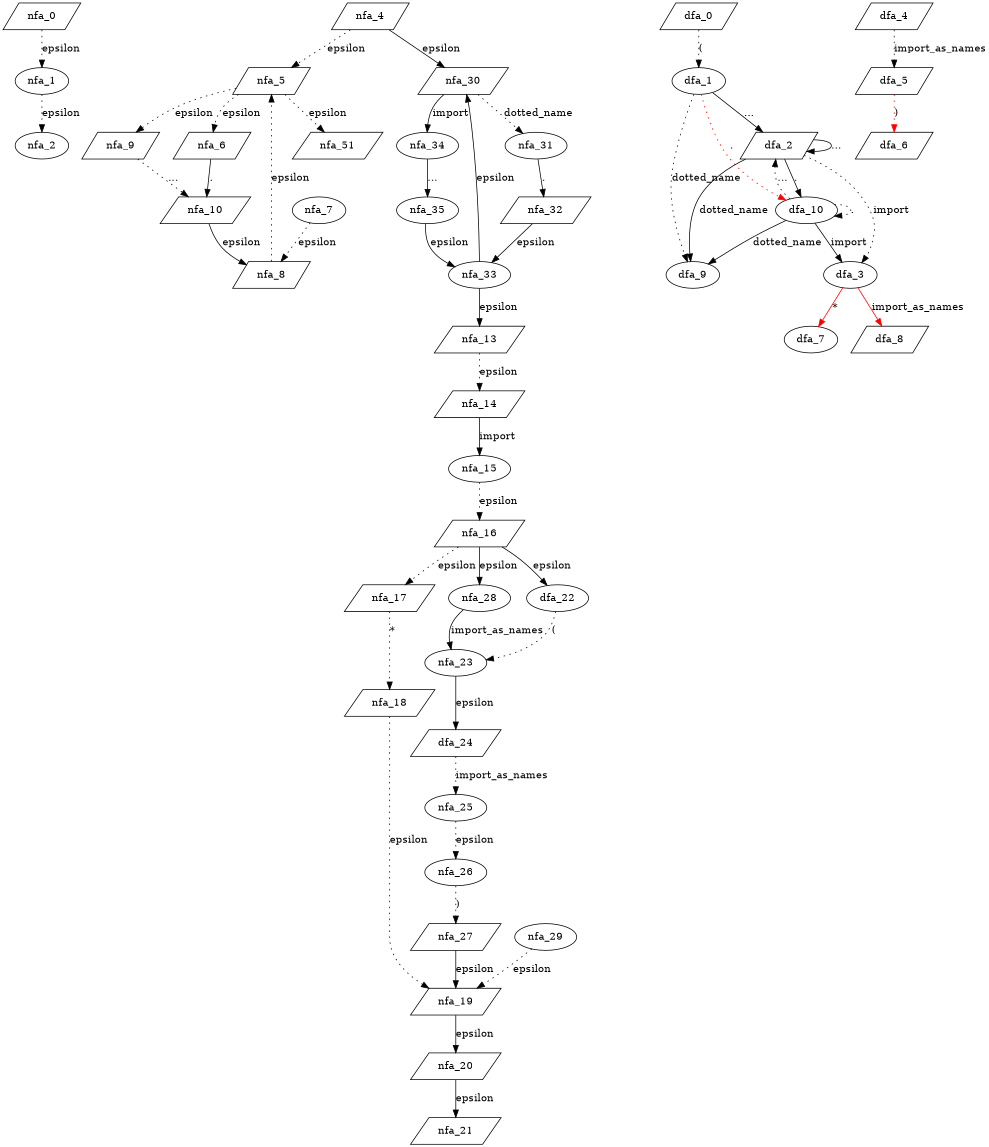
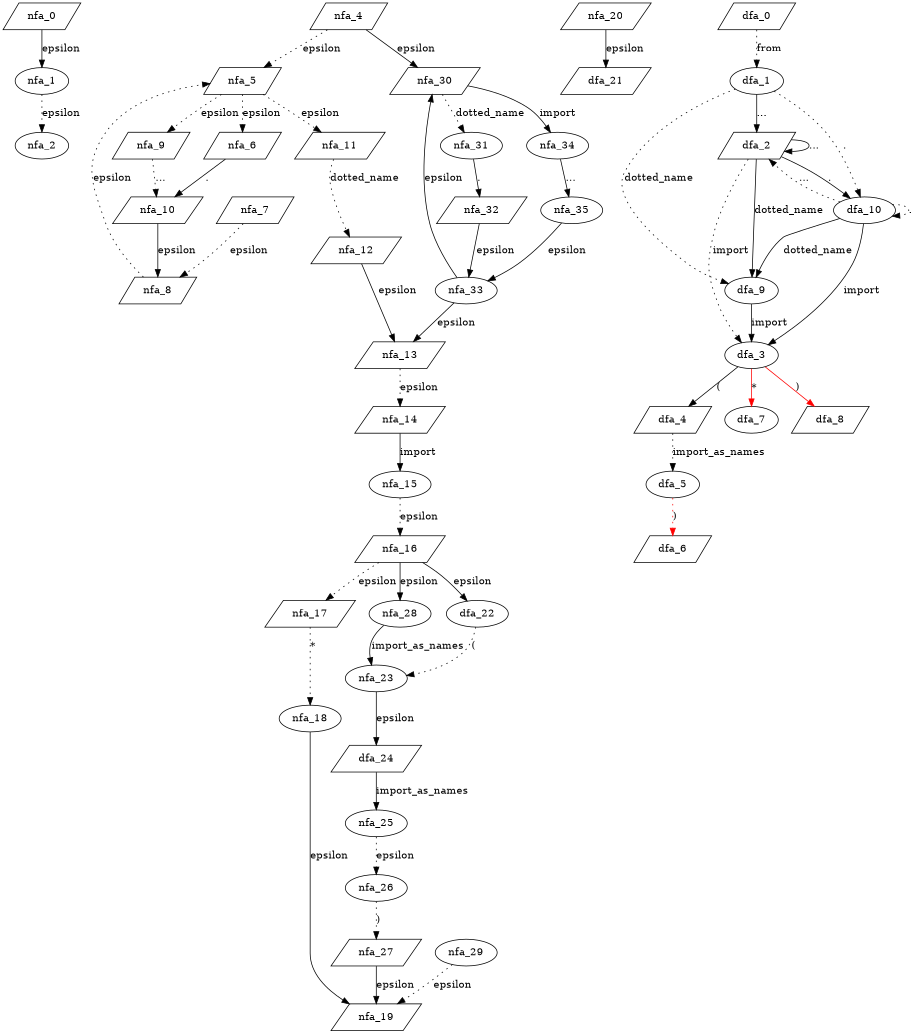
edge "nfa_0" -> "nfa_1": style dotted -> solid
edge "dfa_0" -> "dfa_1": label "(" -> "from"
node "dfa_5": shape parallelogram -> ellipse
node "nfa_51": label "nfa_51" -> "nfa_11"
edge "dfa_1" -> "dfa_10": color red -> black
node "nfa_7": shape ellipse -> parallelogram
node "nfa_12": added
edge "dfa_3" -> "dfa_8": label "import_as_names" -> ")"
edge "dfa_9" -> "dfa_3": added, label "import"
edge "dfa_3" -> "dfa_4": added, label "("
node "nfa_18": shape parallelogram -> ellipse
edge "dfa_24" -> "nfa_25": style dotted -> solid
edge "nfa_18" -> "nfa_19": style dotted -> solid
edge "nfa_19" -> "nfa_20": removed, label "epsilon"
node "nfa_21": label "nfa_21" -> "dfa_21"
